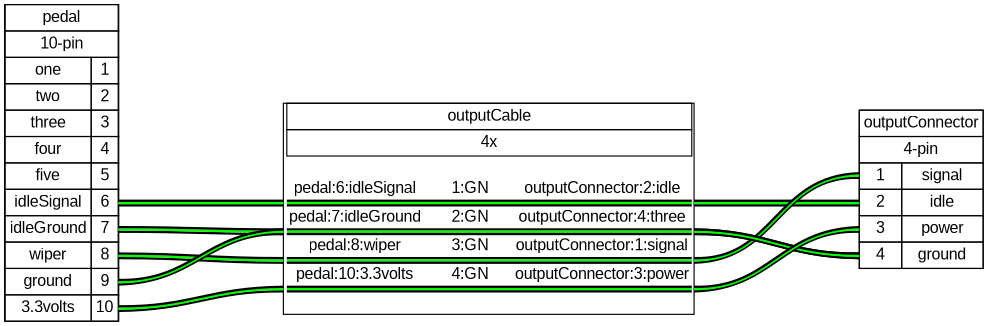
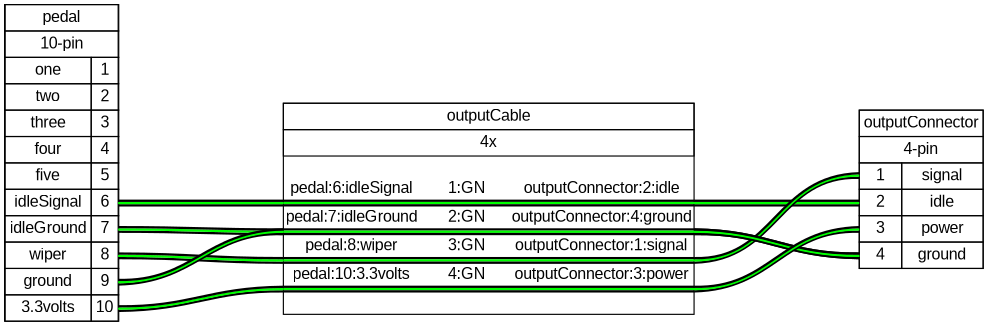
node "outputCable": text "outputConnector:4:three" -> "outputConnector:4:ground"
